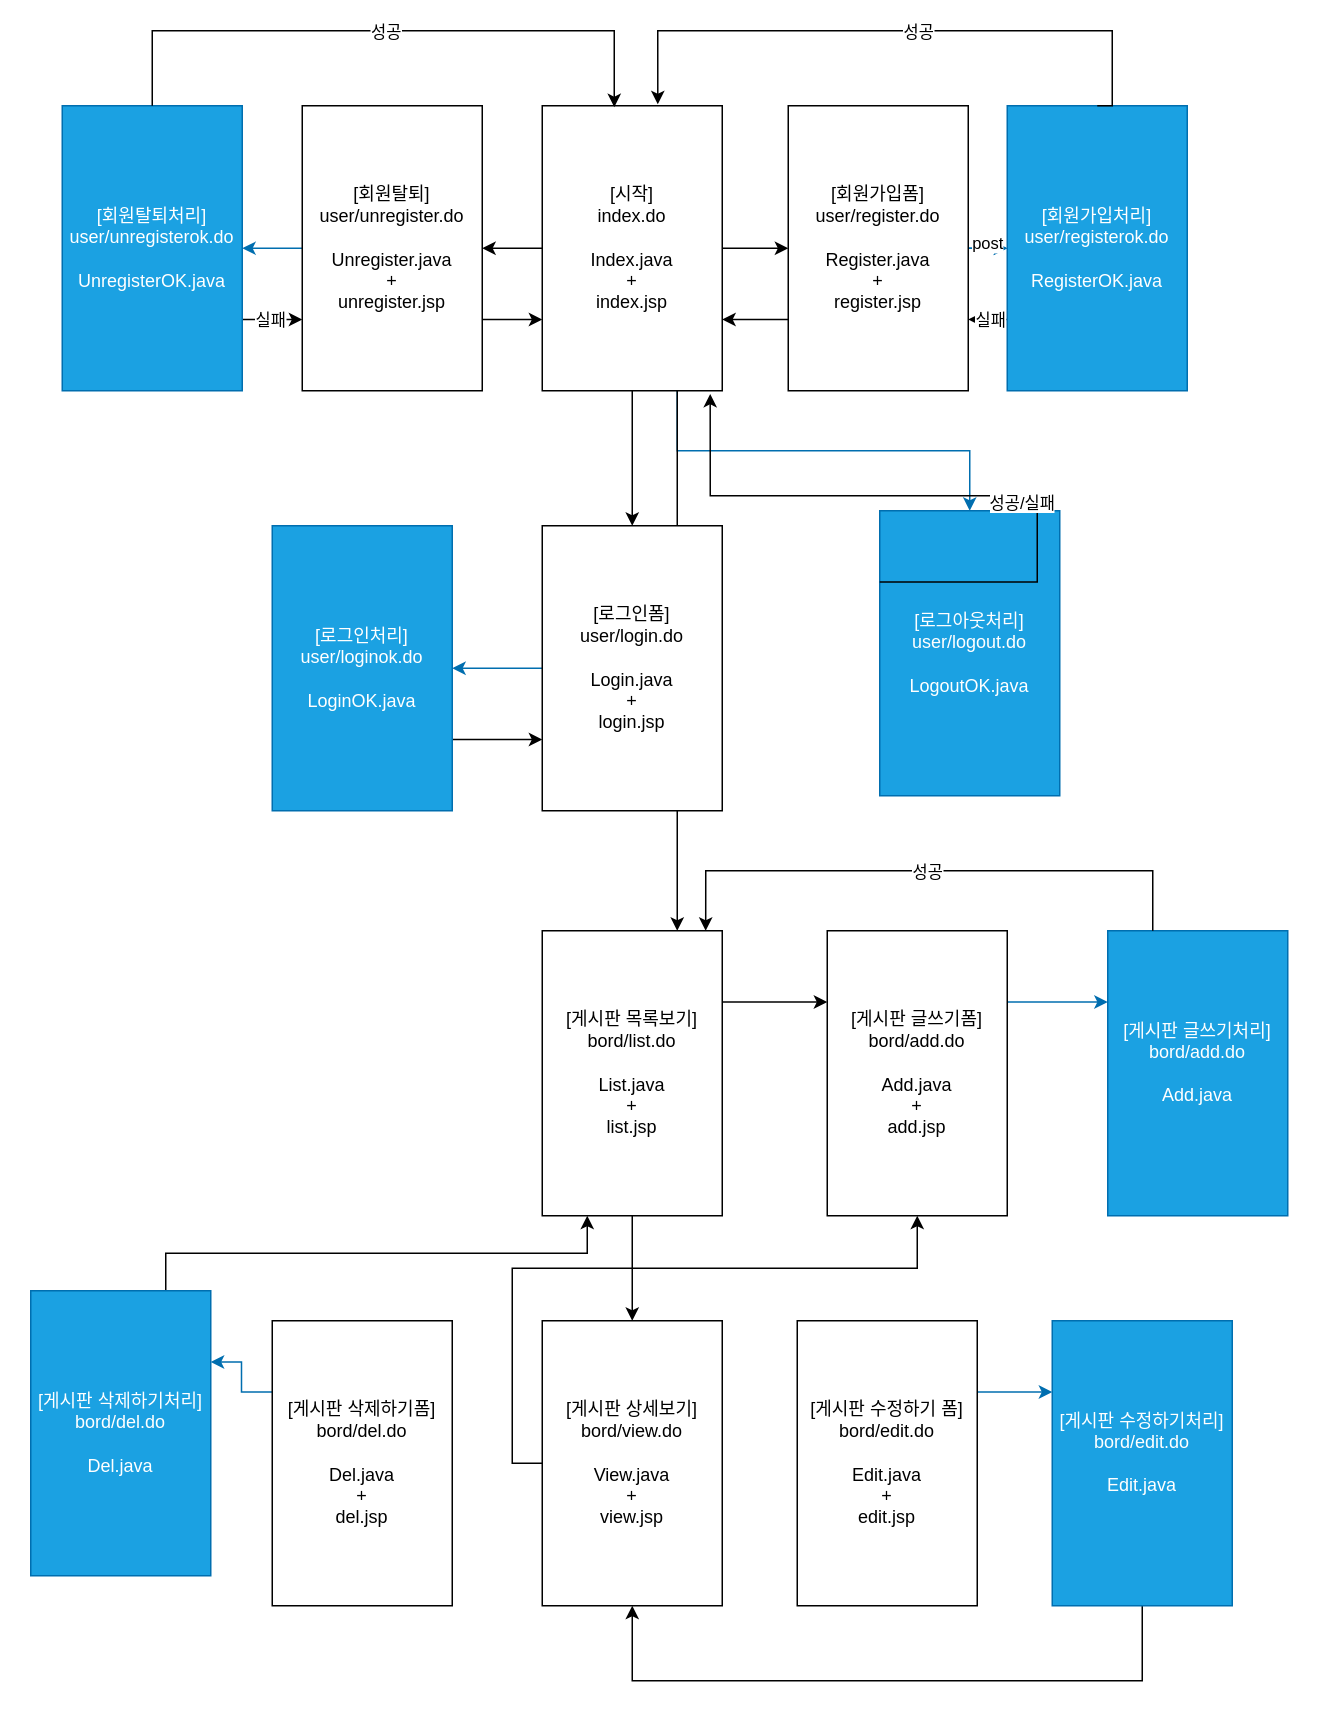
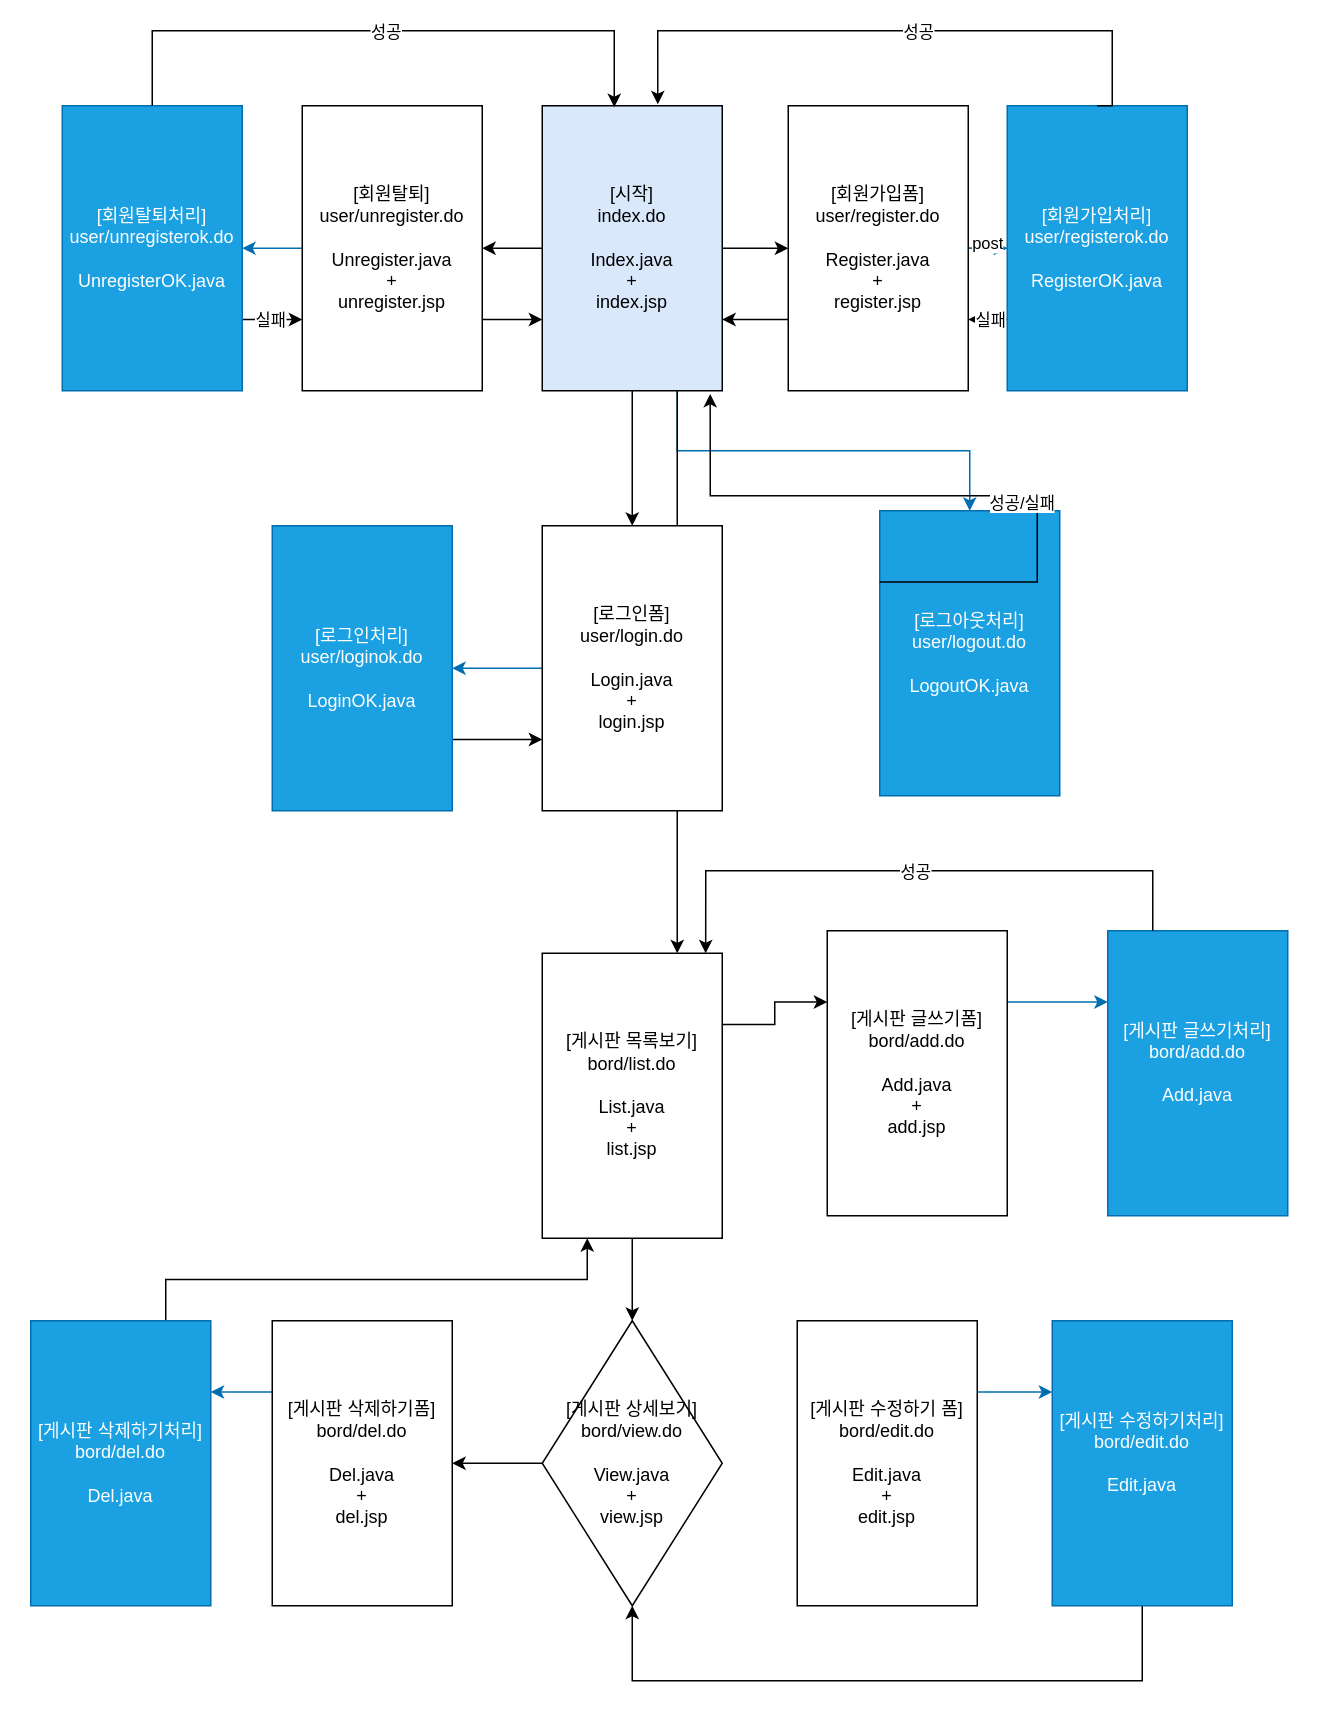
node "[시작] index.do Index.java + index.jsp": fillcolor #ffffff -> #dae8fc
node "[게시판 목록보기] bord/list.do List.java + list.jsp": moved (632, 1073) -> (632, 1096)
edge "[게시판 상세보기] bord/view.do View.java + view.jsp" -> "[게시판 글쓰기폼] bord/add.do Add.java + add.jsp": now "[게시판 상세보기] bord/view.do View.java + view.jsp" -> "[게시판 삭제하기폼] bord/del.do Del.java + del.jsp"
node "[게시판 삭제하기처리] bord/del.do Del.java": moved (121, 1433) -> (121, 1463)
node "[게시판 상세보기] bord/view.do View.java + view.jsp": shape rectangle -> diamond
